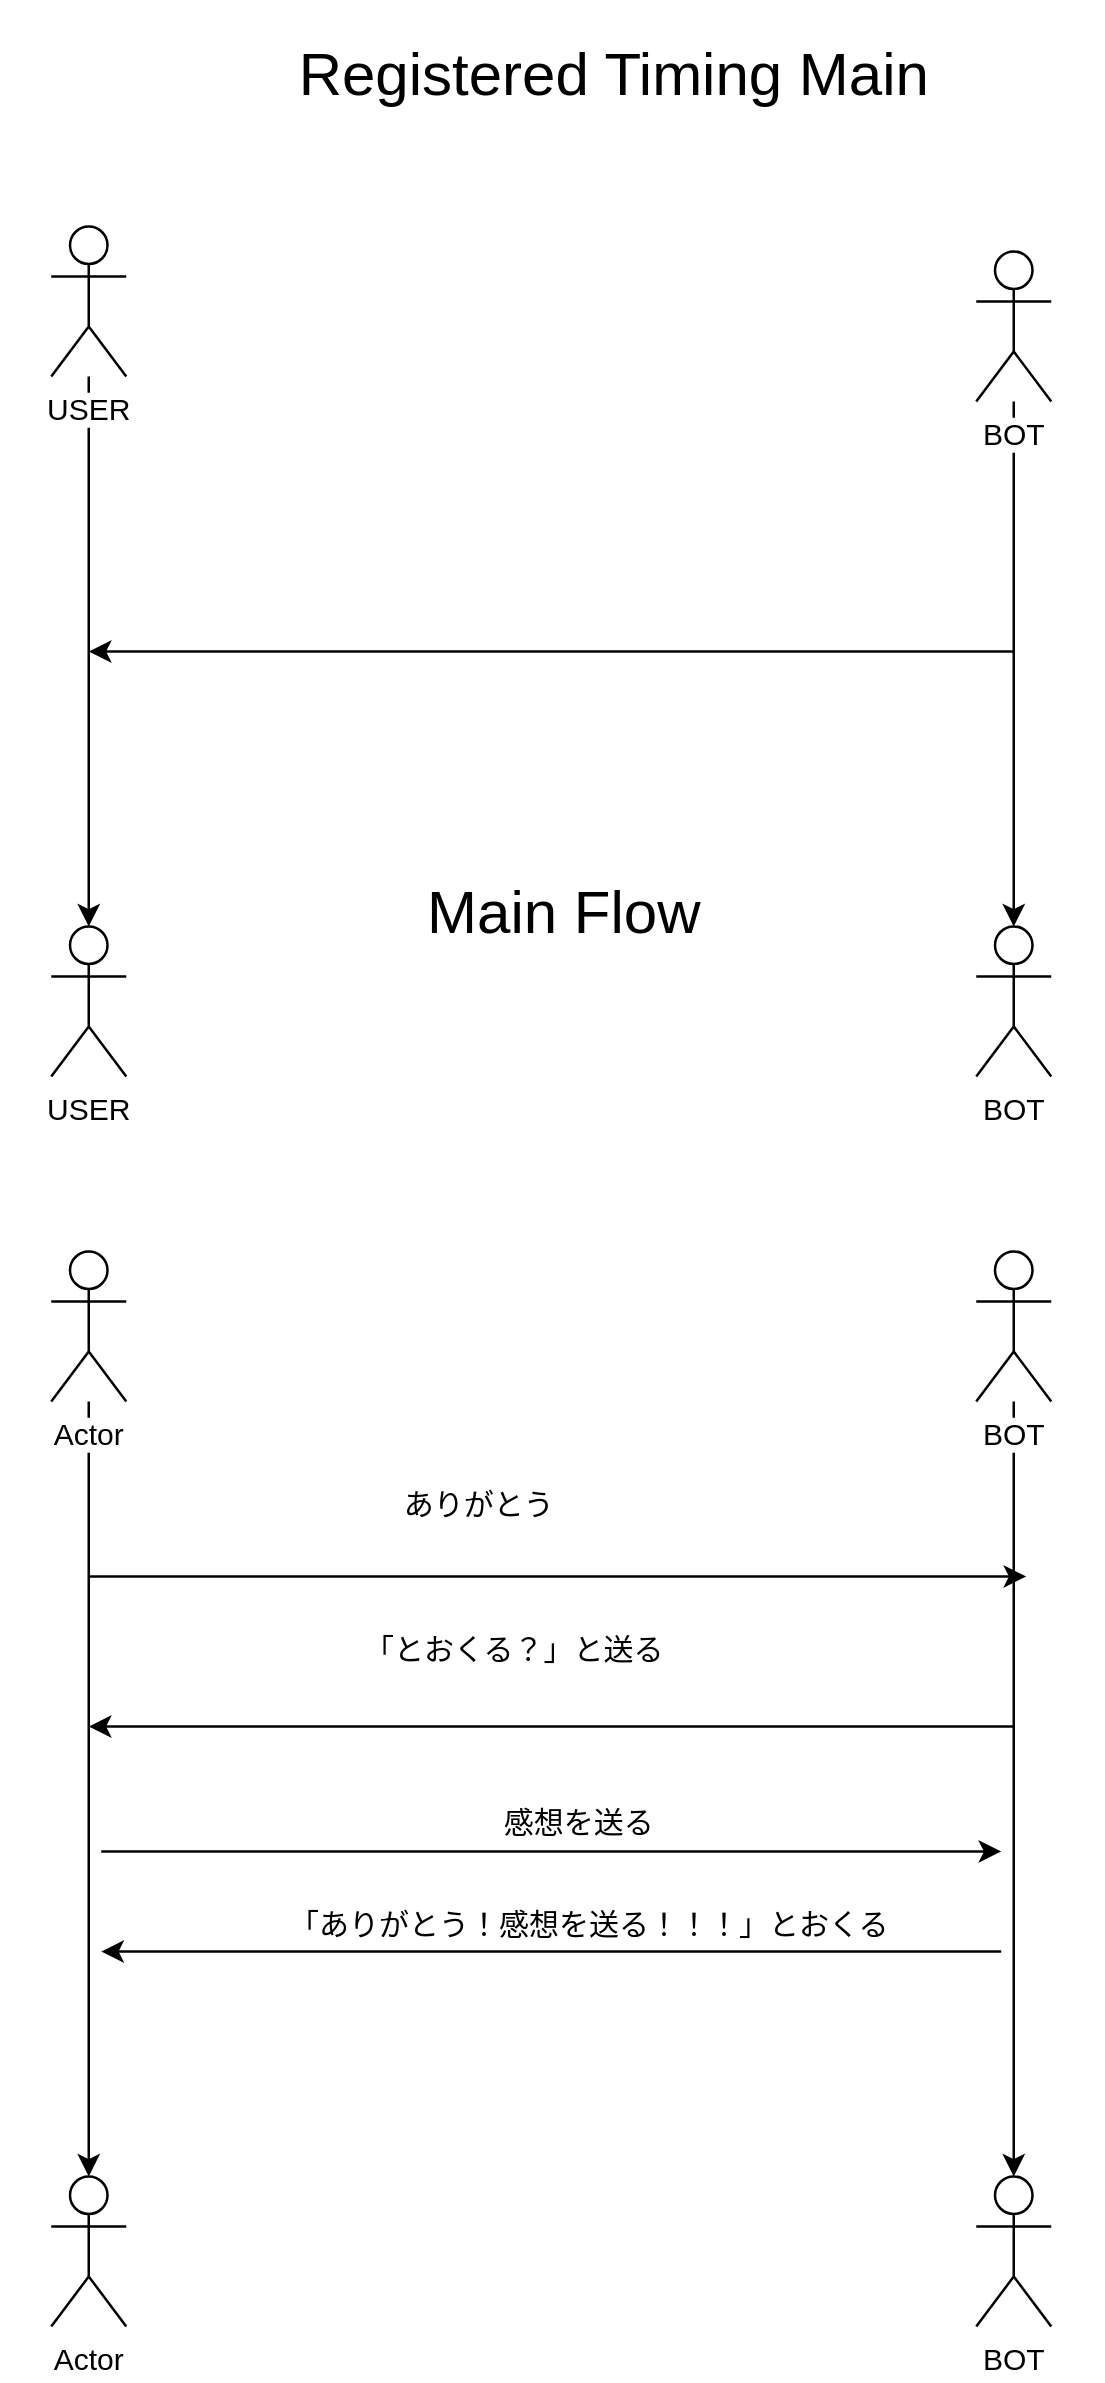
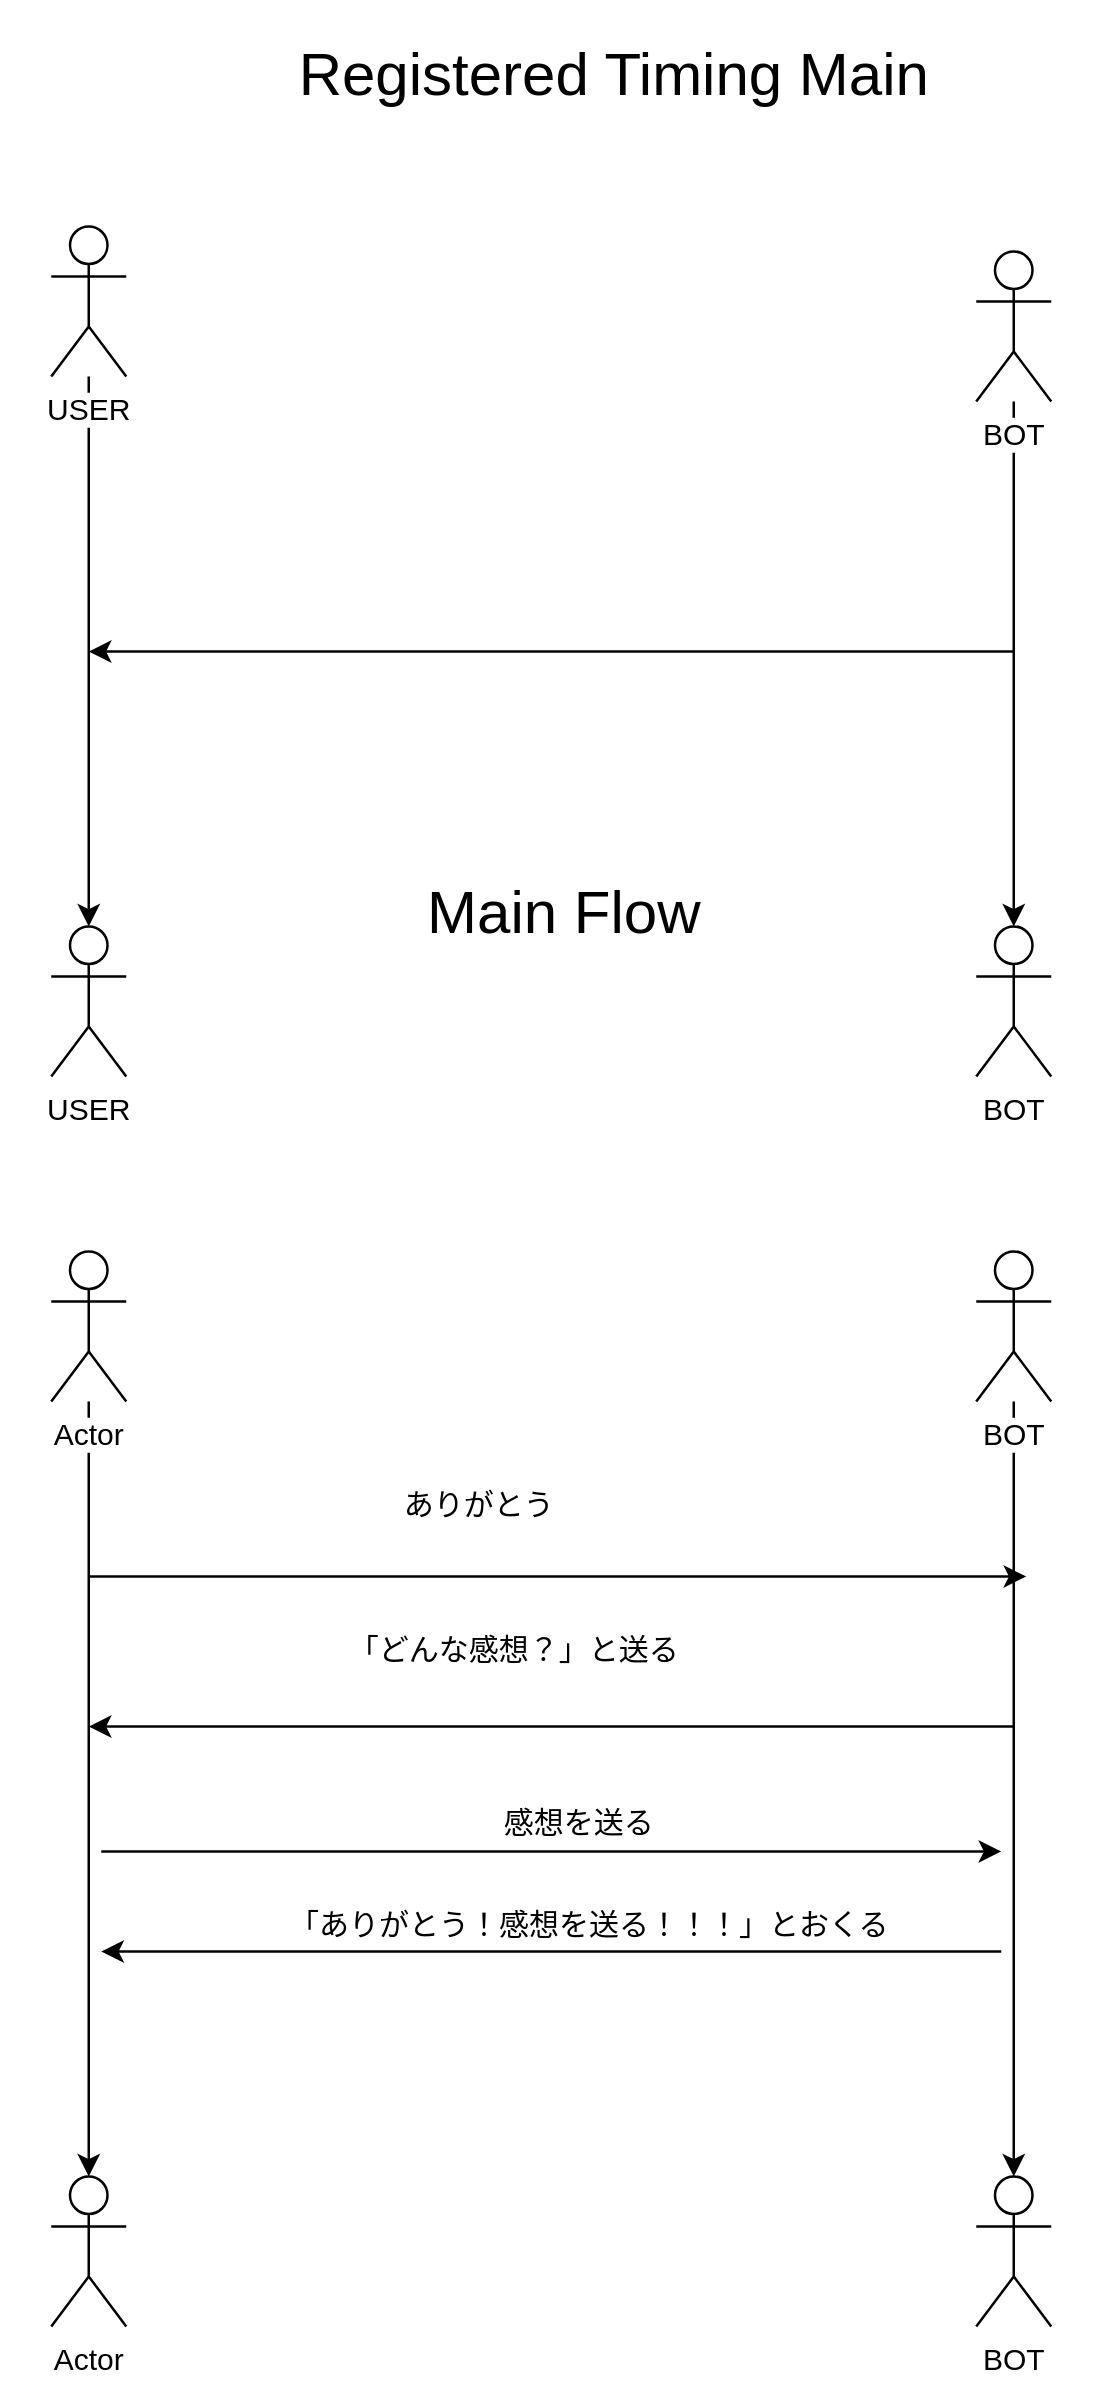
node "「とおくる？」と送る": label "「とおくる？」と送る" -> "「どんな感想？」と送る"
